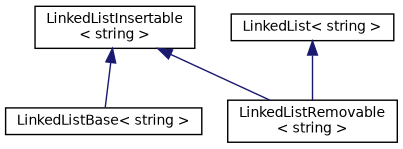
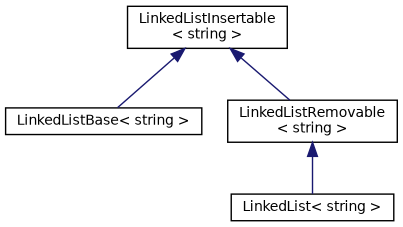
edge "LinkedListRemovable < string >" -> "LinkedList< string >": reversed
